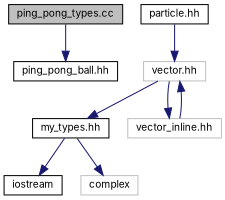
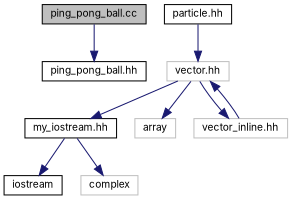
node "ping_pong_types.cc": label "ping_pong_types.cc" -> "ping_pong_ball.cc"
node "my_types.hh": label "my_types.hh" -> "my_iostream.hh"
node "array": added
